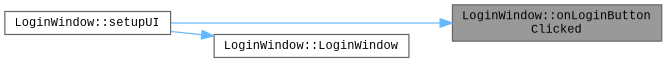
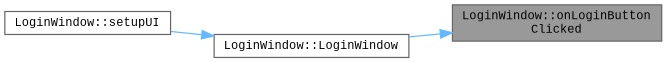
edge "LoginWindow::setupUI" -> "LoginWindow::onLoginButton Clicked": now "LoginWindow::LoginWindow" -> "LoginWindow::onLoginButton Clicked"
